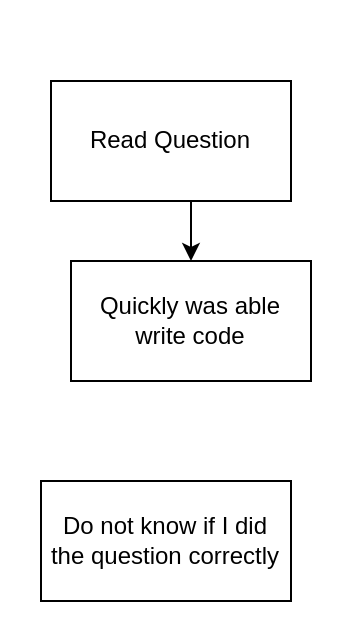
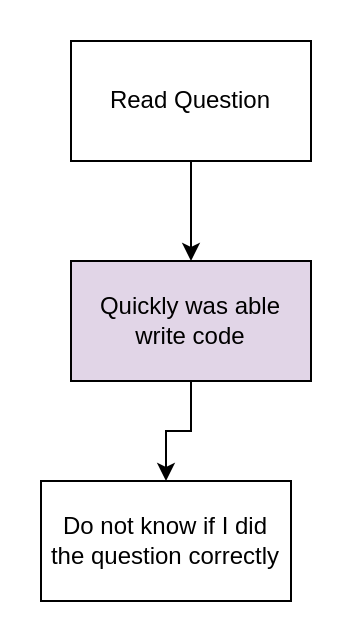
node "Read Question": moved (171, 141) -> (191, 101)
node "Quickly was able write code": fillcolor #ffffff -> #e1d5e7
edge "Quickly was able write code" -> "Do not know if I did the question correctly": added
